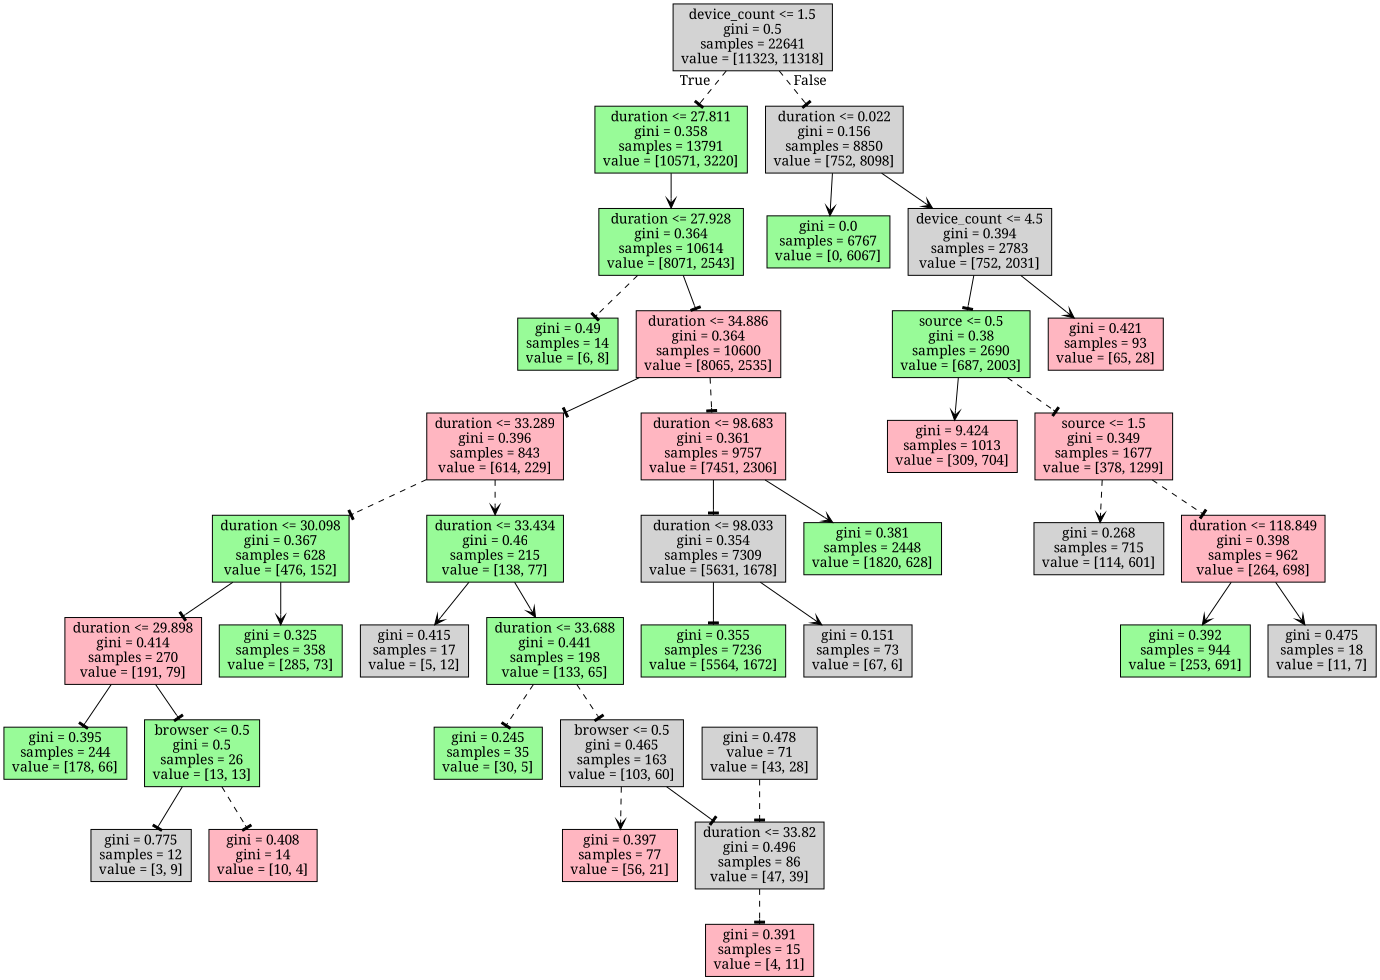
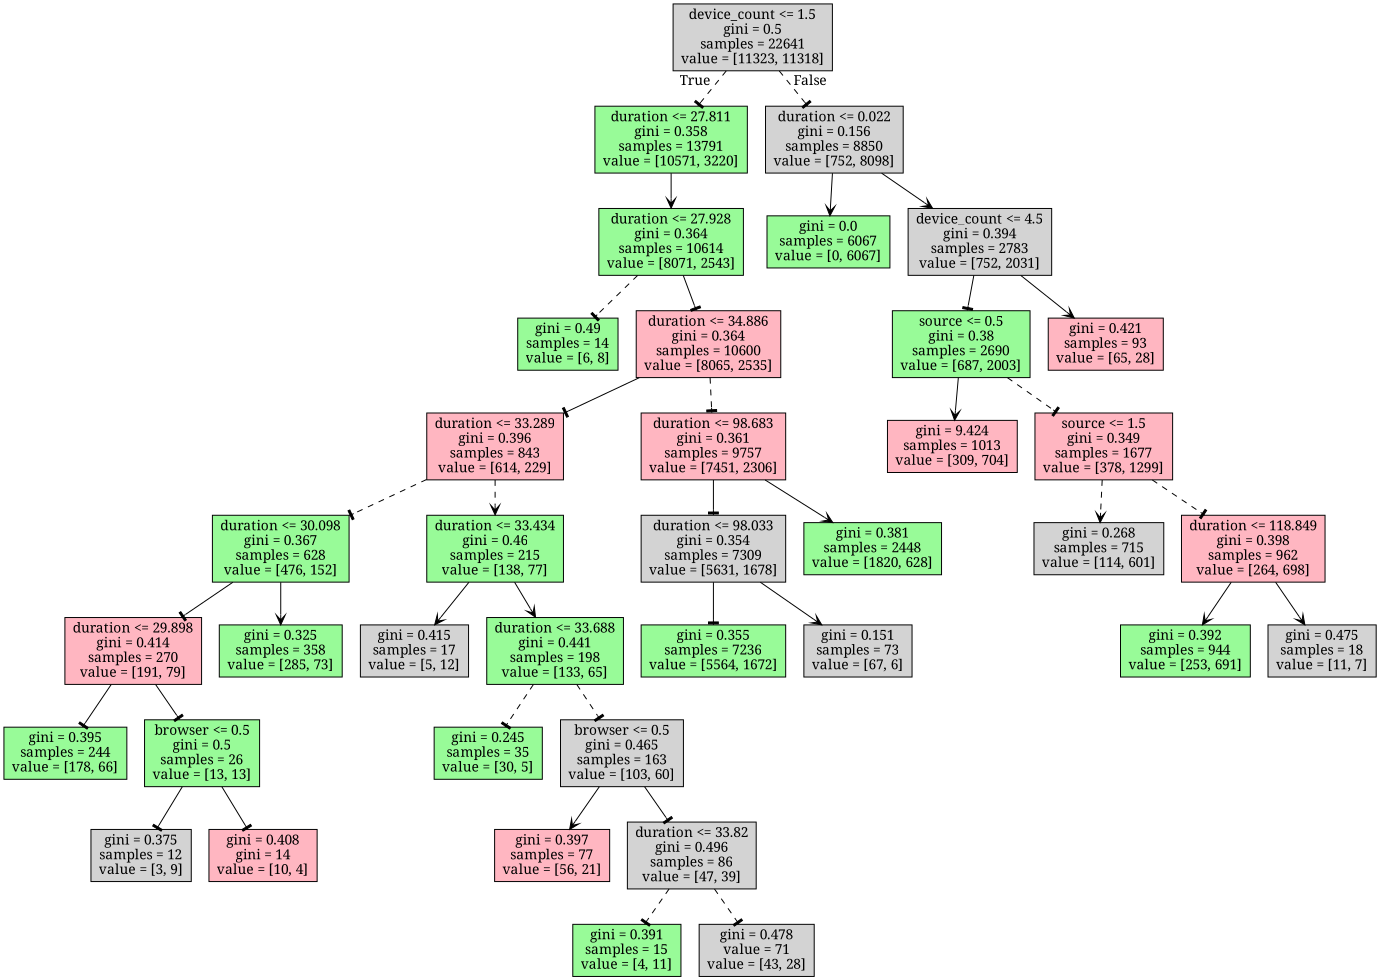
node "gini = 0.0 samples = 6767 value = [0, 6067]": label "gini = 0.0 samples = 6767 value = [0, 6067]" -> "gini = 0.0 samples = 6067 value = [0, 6067]"
edge "gini = 0.478 value = 71 value = [43, 28]" -> "duration <= 33.82 gini = 0.496 samples = 86 value = [47, 39]": reversed
edge "browser <= 0.5 gini = 0.465 samples = 163 value = [103, 60]" -> "gini = 0.397 samples = 77 value = [56, 21]": style dashed -> solid
edge "browser <= 0.5 gini = 0.5 samples = 26 value = [13, 13]" -> "gini = 0.408 gini = 14 value = [10, 4]": style dashed -> solid
node "gini = 0.775 samples = 12 value = [3, 9]": label "gini = 0.775 samples = 12 value = [3, 9]" -> "gini = 0.375 samples = 12 value = [3, 9]"
node "gini = 0.391 samples = 15 value = [4, 11]": fillcolor lightpink -> palegreen
